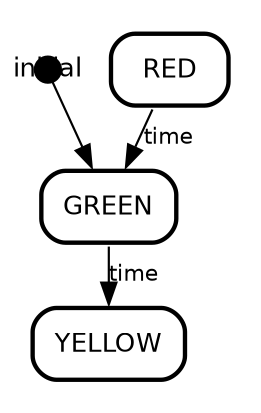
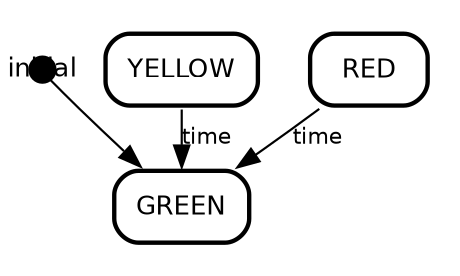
edge "GREEN" -> "YELLOW": reversed
